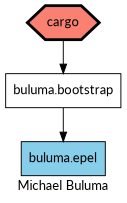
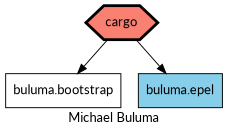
edge "buluma.bootstrap" -> "buluma.epel": now "cargo" -> "buluma.epel"
